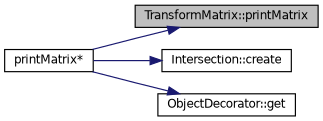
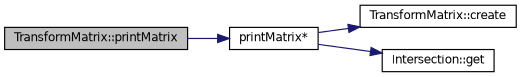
edge "printMatrix*" -> "TransformMatrix::printMatrix": reversed
node "Intersection::create": label "Intersection::create" -> "TransformMatrix::create"
node "ObjectDecorator::get": label "ObjectDecorator::get" -> "Intersection::get"
